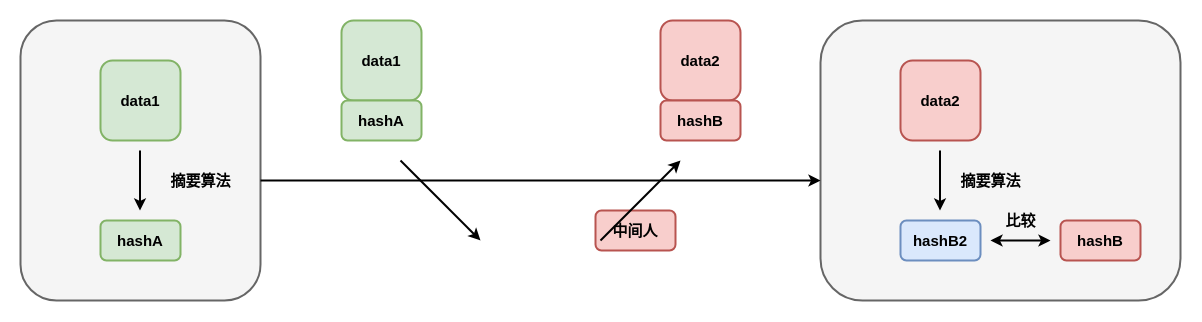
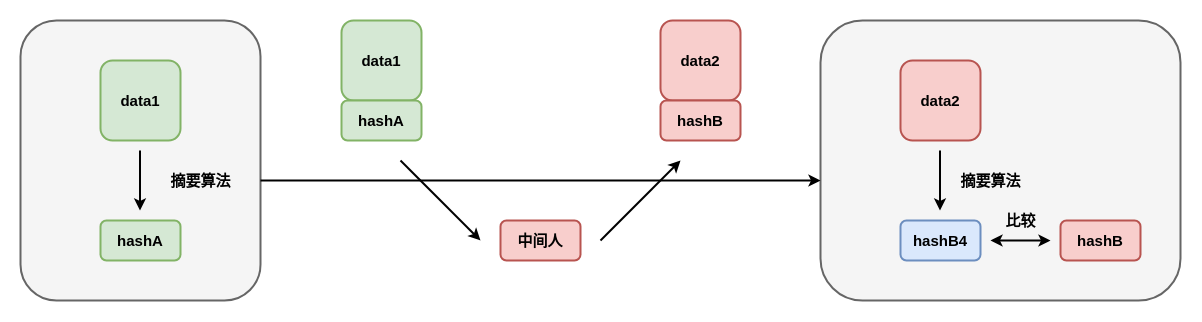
node "中间人": moved (636, 231) -> (541, 241)
node "hashB2": label "hashB2" -> "hashB4"
